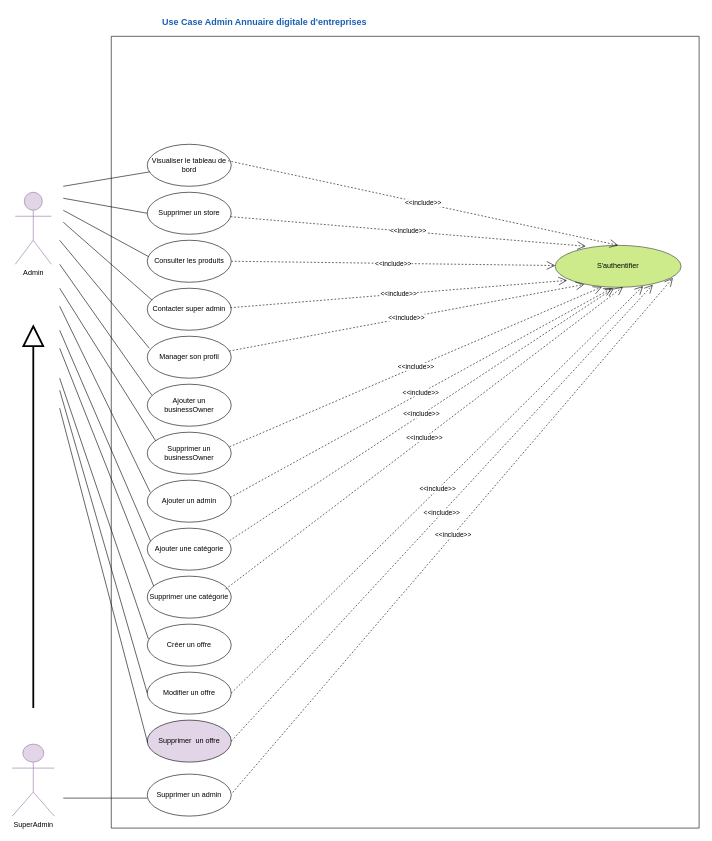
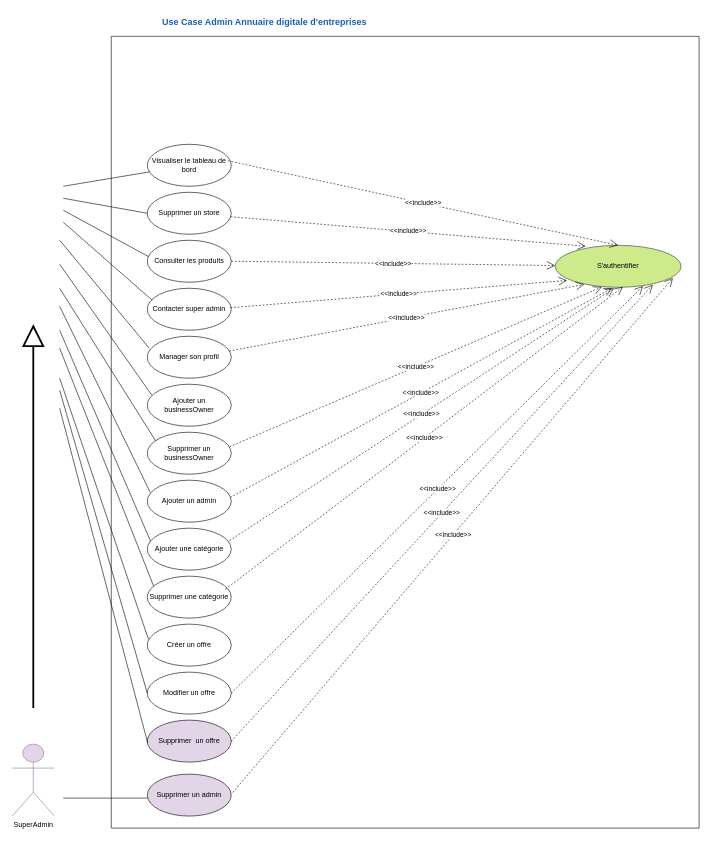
node "Admin": removed
node "Supprimer un admin": fillcolor #ffffff -> #e1d5e7
